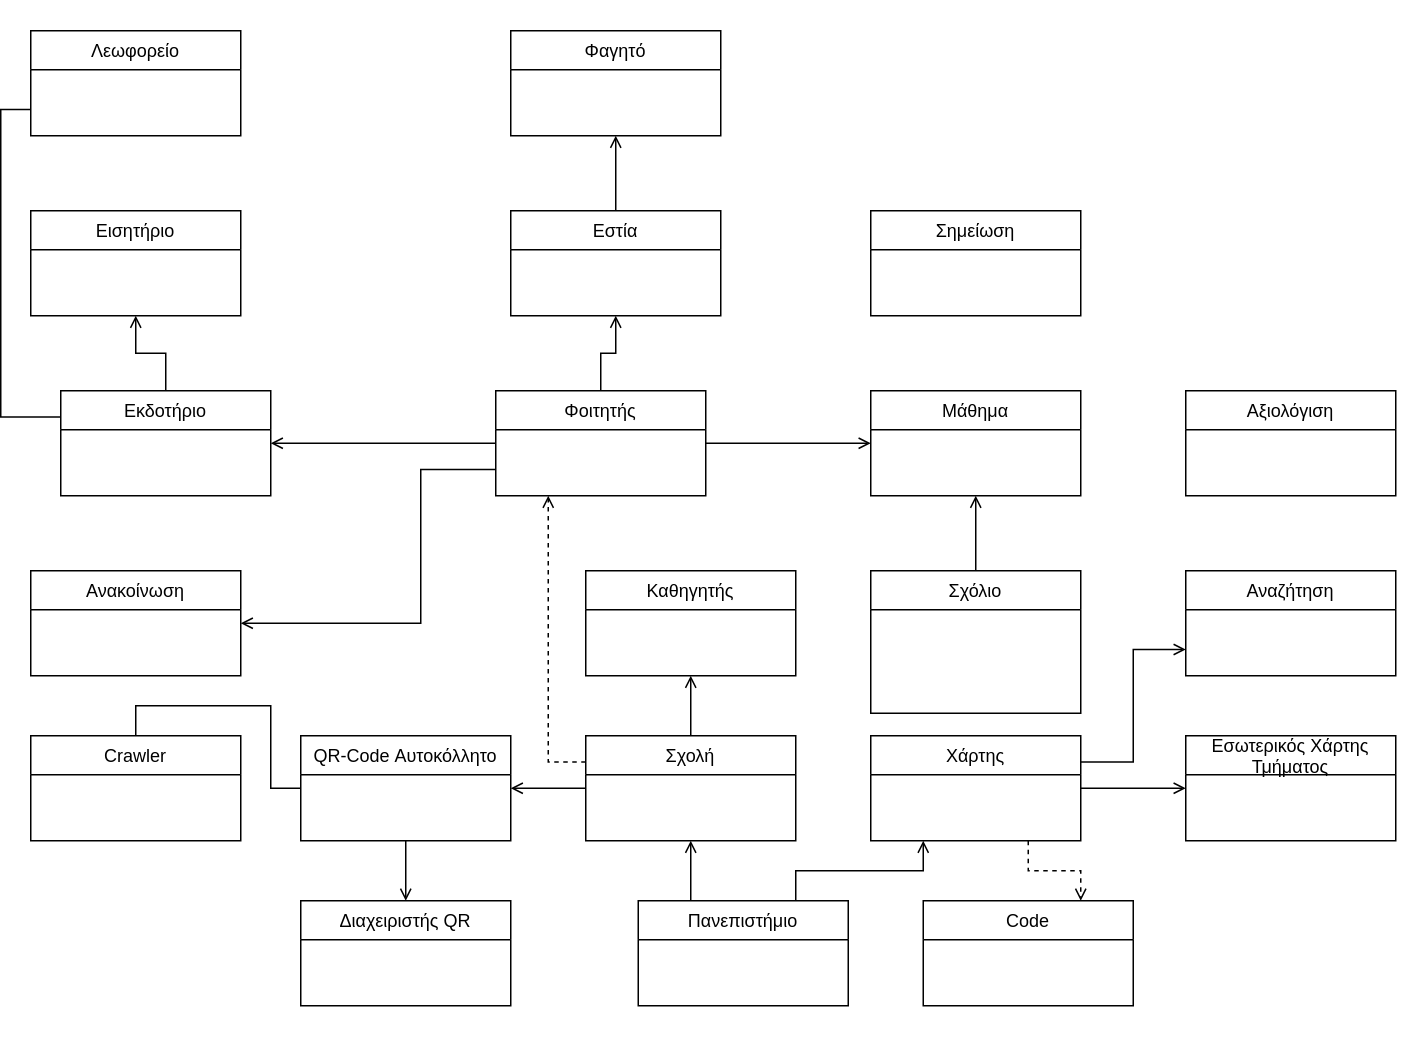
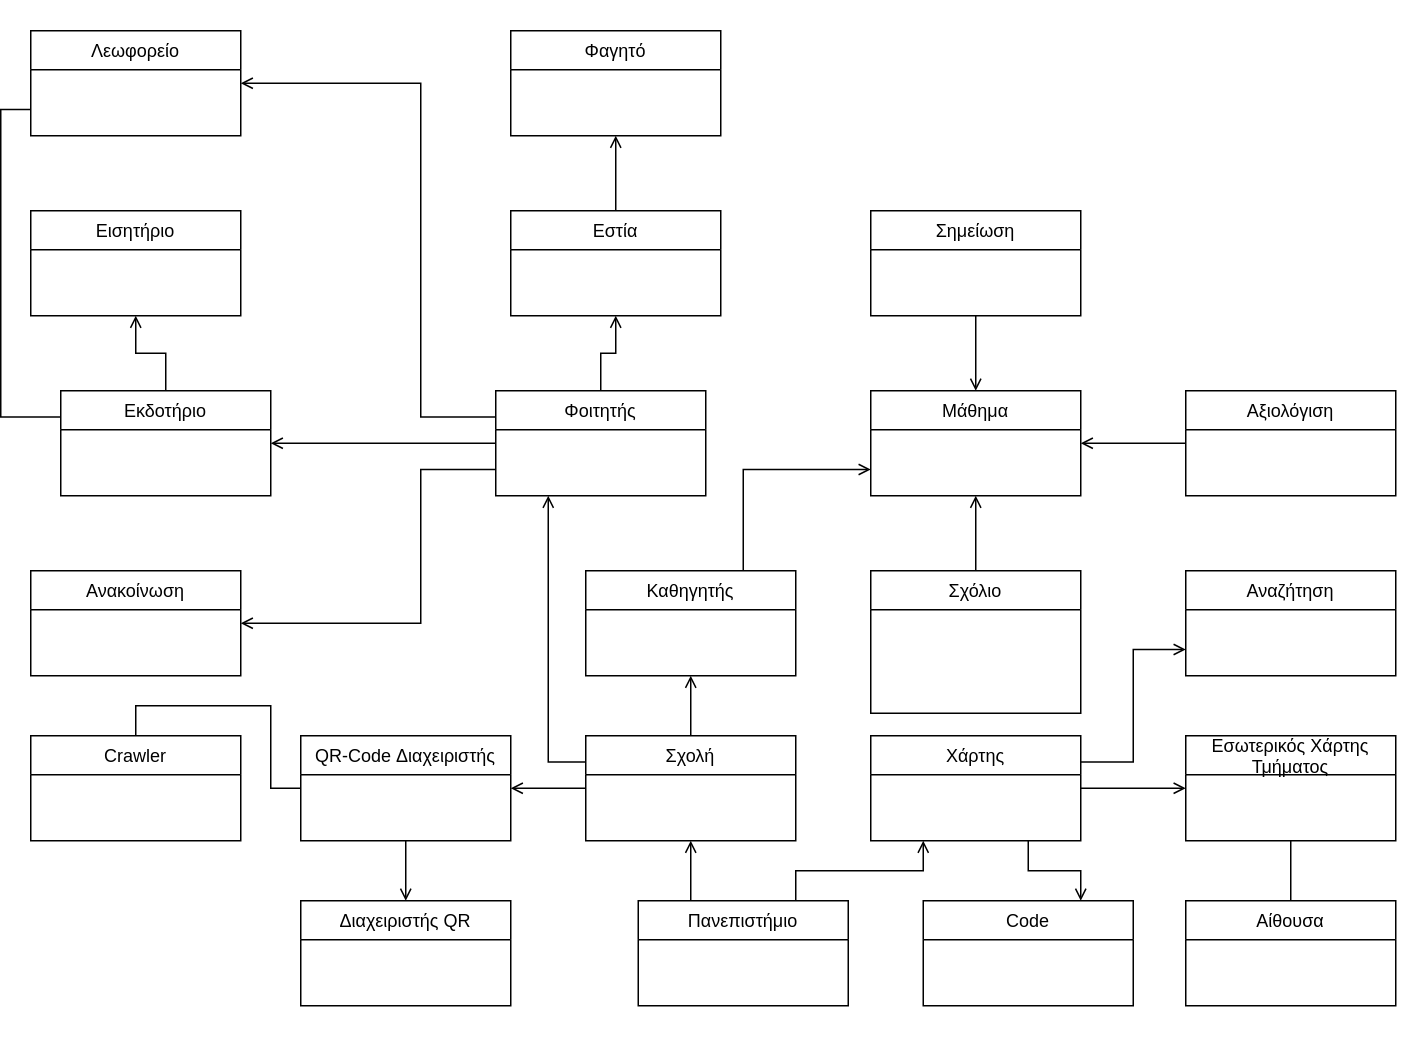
edge "Φοιτητής" -> "Λεωφορείο": added
edge "Σημείωση" -> "Μάθημα": added
edge "Φοιτητής" -> "Μάθημα": removed
edge "Αξιολόγιση" -> "Μάθημα": added
edge "Καθηγητής" -> "Μάθημα": added
edge "Σχολή" -> "Φοιτητής": style dashed -> solid
node "QR-Code Αυτοκόλλητο": label "QR-Code Αυτοκόλλητο" -> "QR-Code Διαχειριστής"
edge "Χάρτης" -> "Code": style dashed -> solid
edge "Εσωτερικός Χάρτης Τμήματος" -- "Αίθουσα": added
node "Αίθουσα": added
